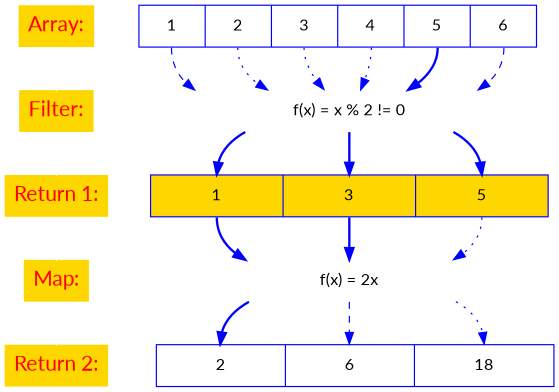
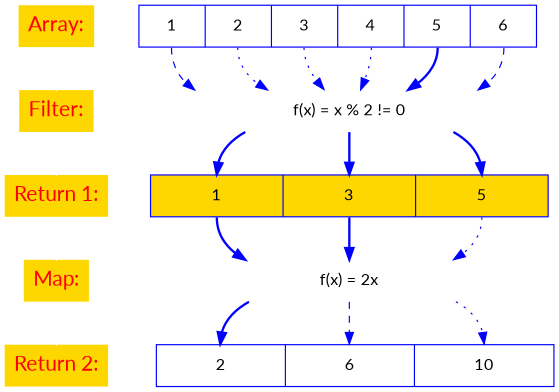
node "2": text "18" -> "10"
